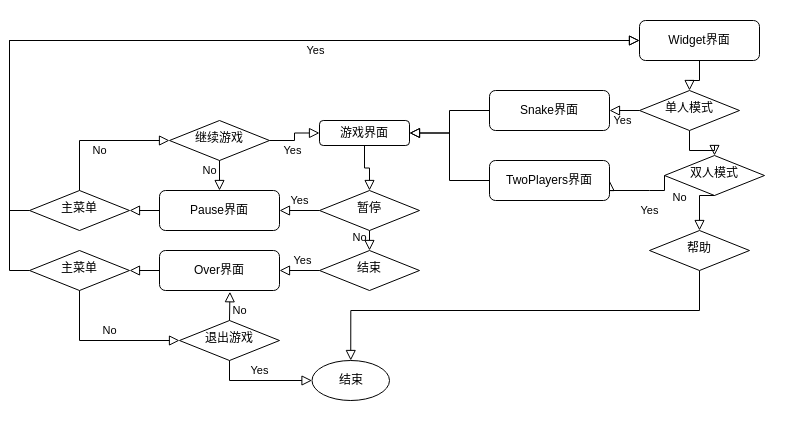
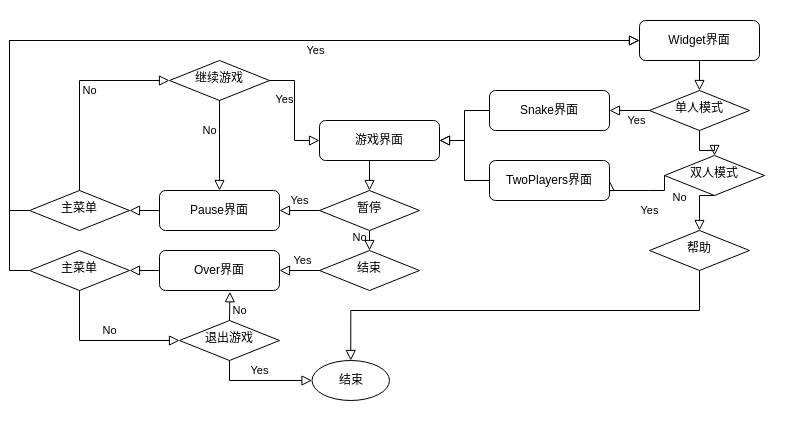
node "单人模式": moved (690, 111) -> (700, 111)
node "游戏界面": size 90x25 -> 120x40
node "继续游戏": moved (220, 141) -> (220, 81)
